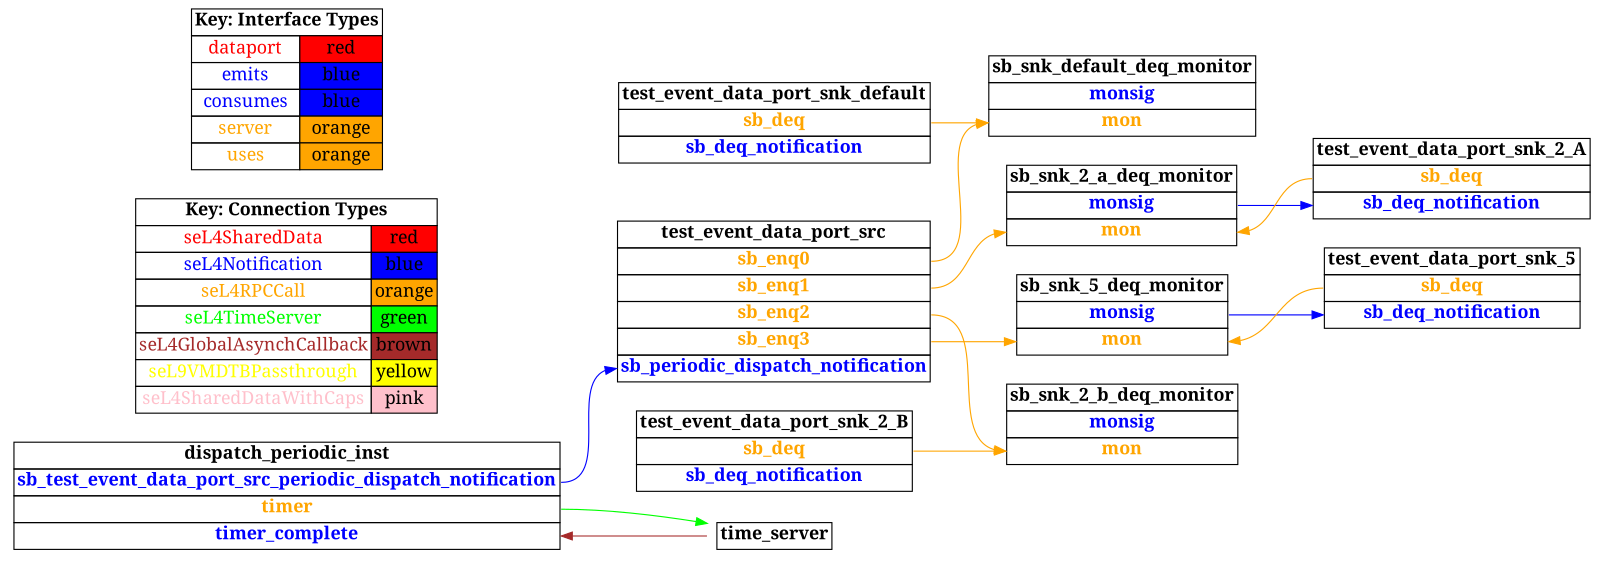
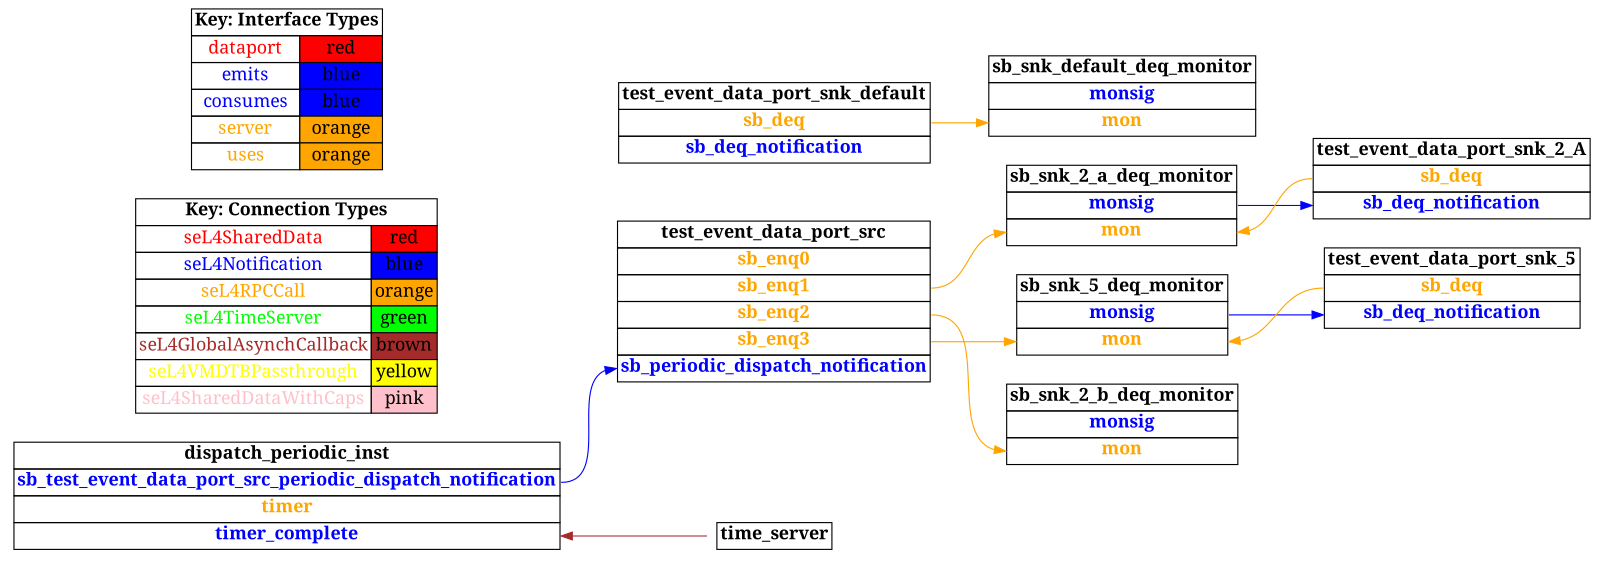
edge "test_event_data_port_src" -> "sb_snk_default_deq_monitor": removed
node "Key: Connection Types": text "seL9VMDTBPassthrough" -> "seL4VMDTBPassthrough"
node "test_event_data_port_snk_2_B": removed
edge "dispatch_periodic_inst" -> "time_server": removed
